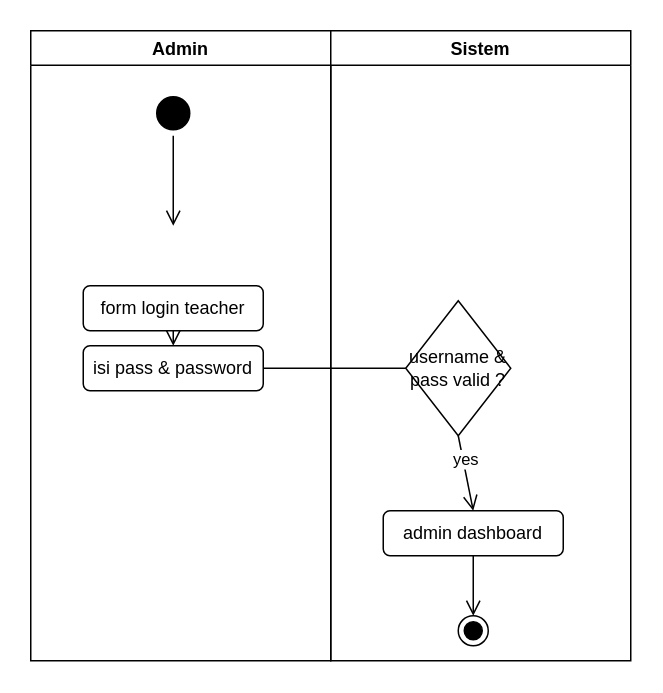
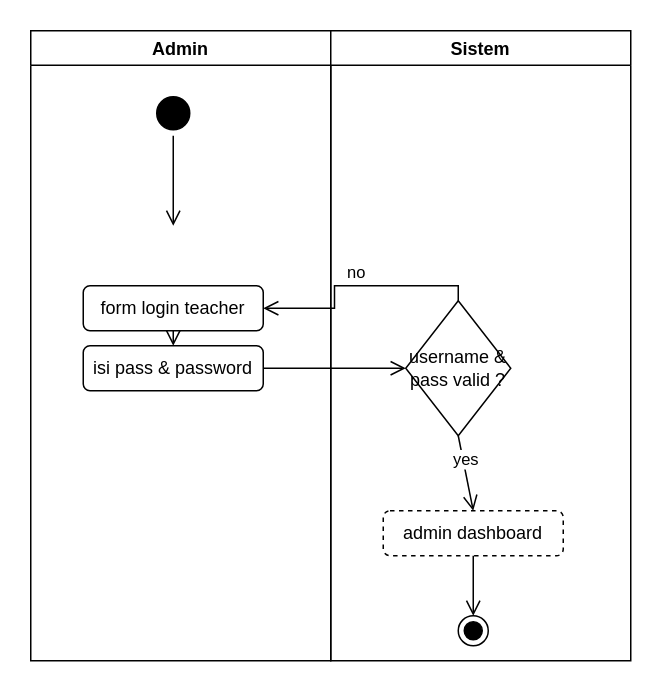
edge "username & pass valid ?" -> "form login teacher": added, label "no"
edge "isi pass & password" -- "username & pass valid ?": arrowhead none -> open
node "admin dashboard": style solid -> dashed
